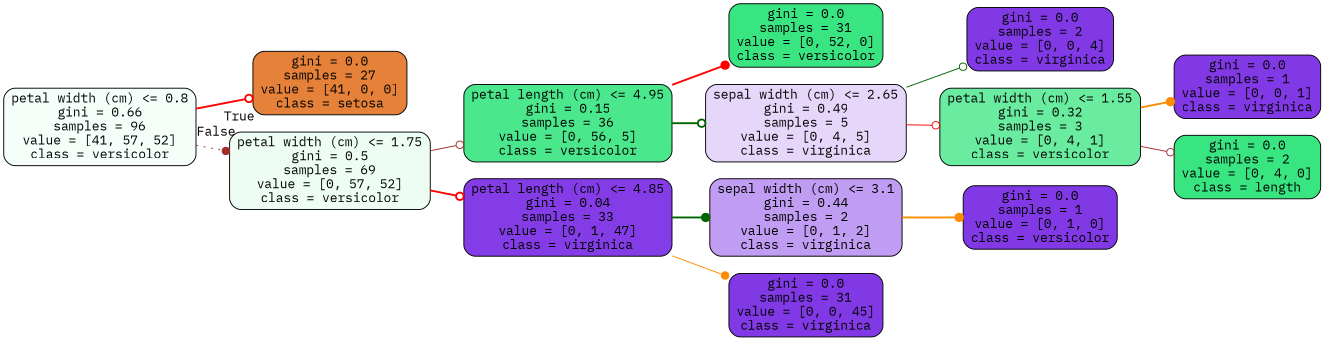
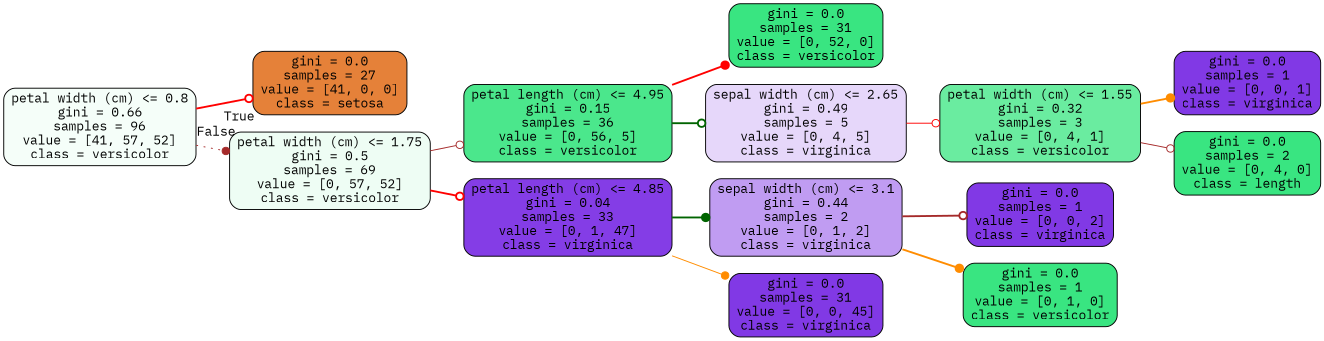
node "gini = 0.0 samples = 2 value = [0, 0, 4] class = virginica": removed
node "gini = 0.0 samples = 1 value = [0, 0, 2] class = virginica": added
node "gini = 0.0 samples = 1 value = [0, 1, 0] class = versicolor": fillcolor #8139e5 -> #39e581
